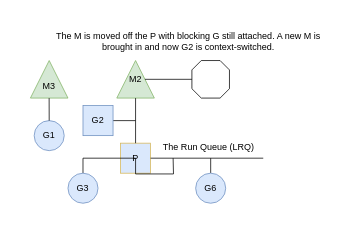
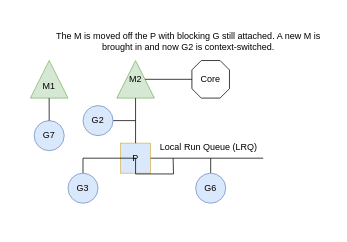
node "Core": added
node "M3": label "M3" -> "M1"
node "G2": shape rectangle -> ellipse
node "G1": label "G1" -> "G7"
node "The Run Queue (LRQ)": label "The Run Queue (LRQ)" -> "Local Run Queue (LRQ)"
